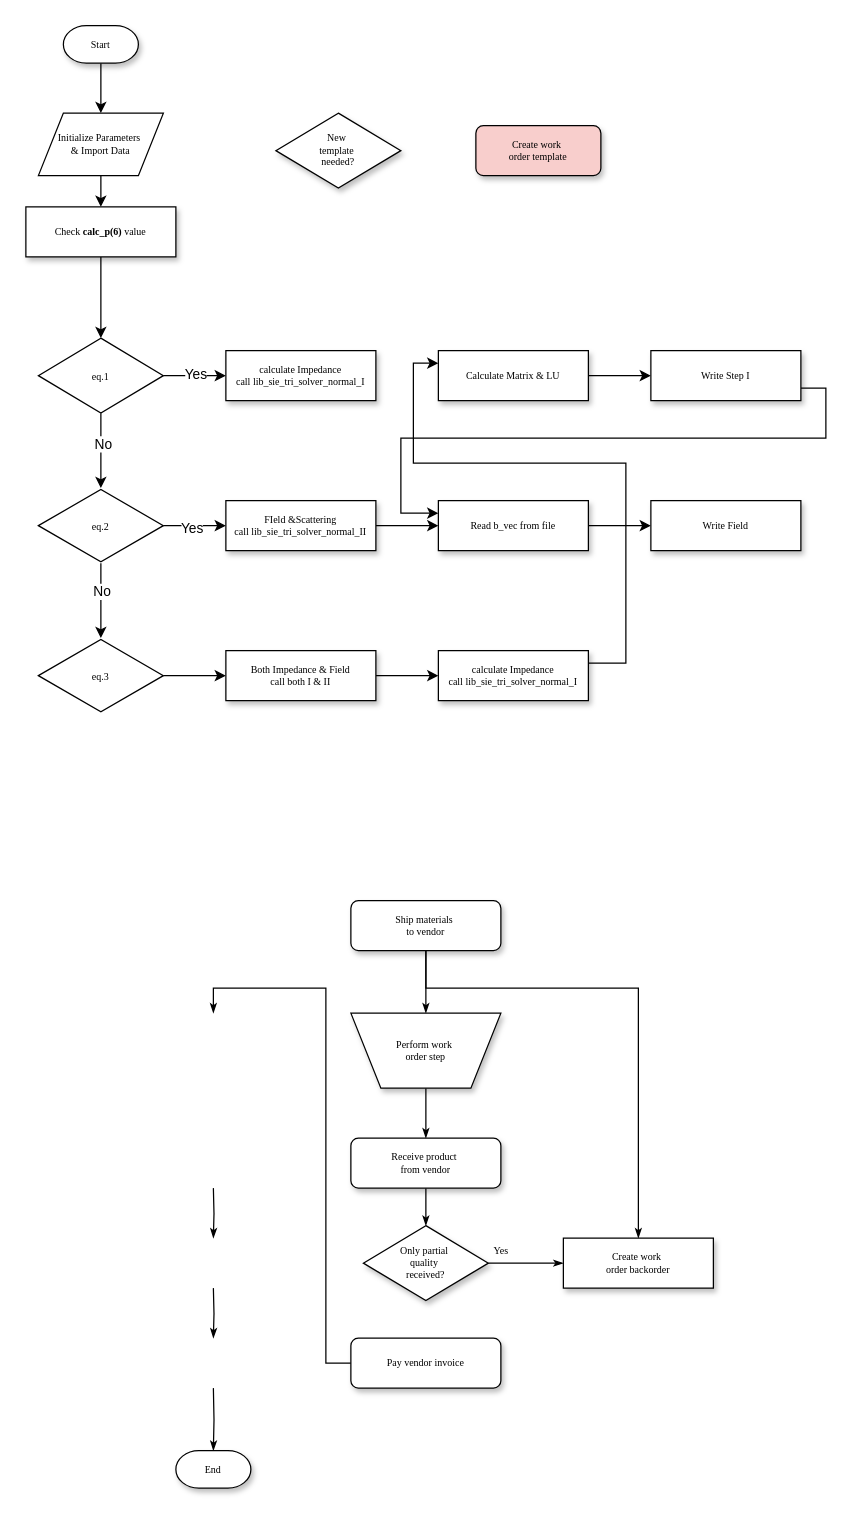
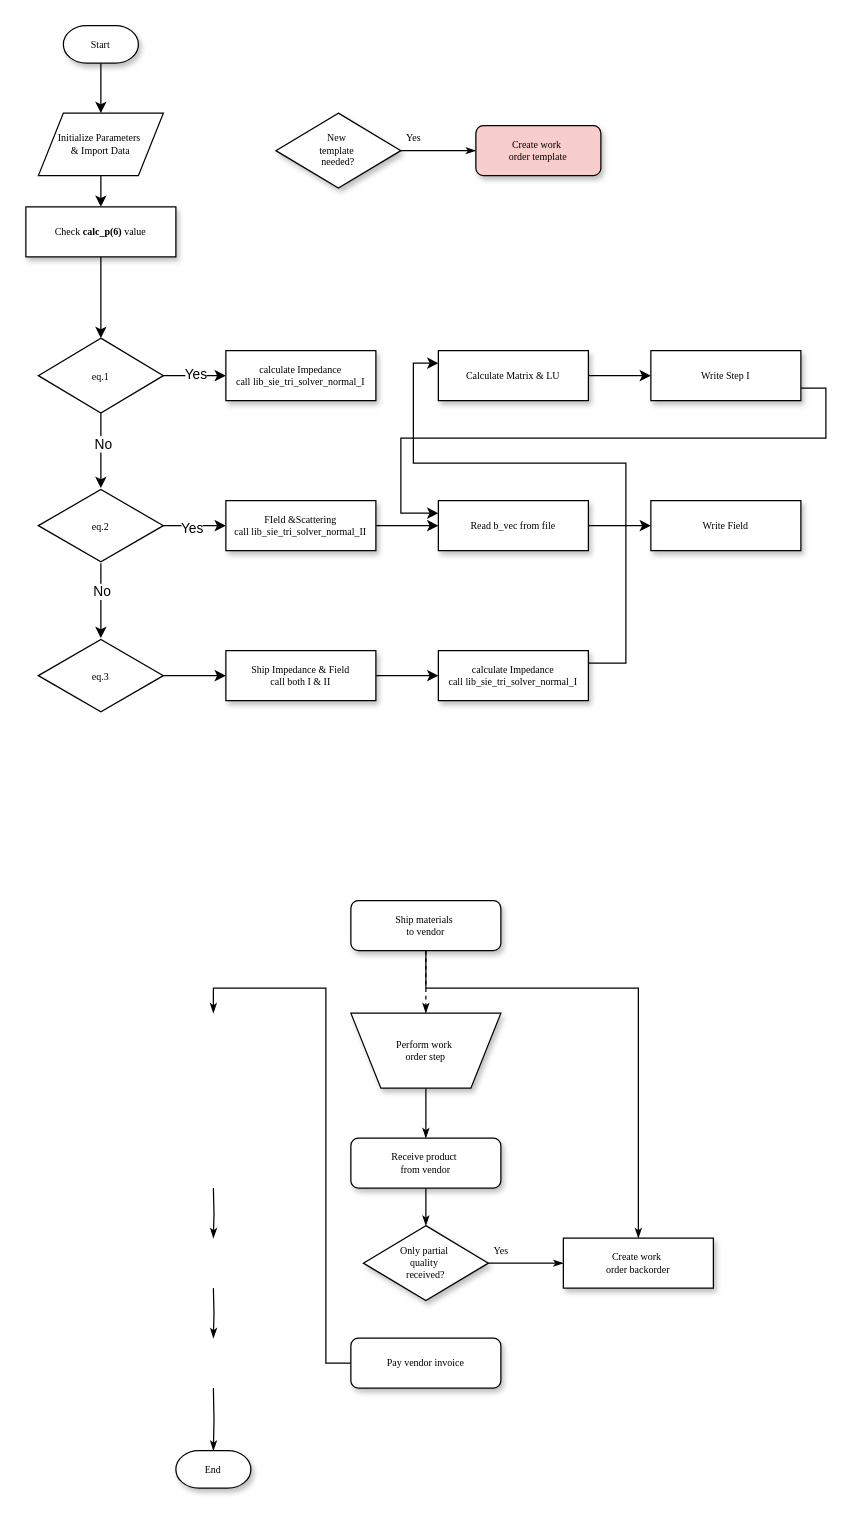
edge "New template needed?" -> "Create work order template": added, label "Yes"
node "Both Impedance & Field call both I & II": label "Both Impedance & Field call both I & II" -> "Ship Impedance & Field call both I & II"
edge "Ship materials to vendor" -> "Perform work order step": style solid -> dashed
